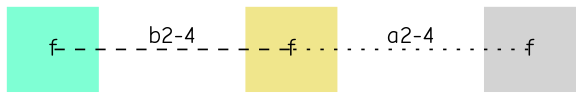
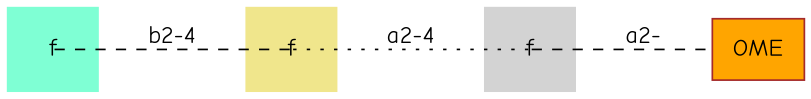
node "OME": added
